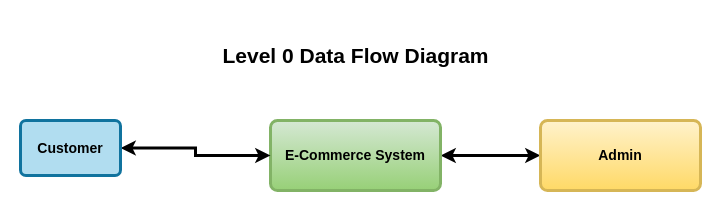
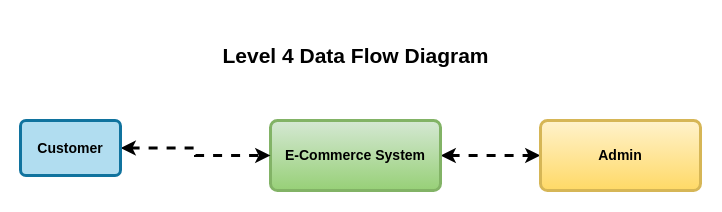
node "Level 0 Data Flow Diagram": label "Level 0 Data Flow Diagram" -> "Level 4 Data Flow Diagram"
edge "Customer" -- "E-Commerce System": style solid -> dashed
edge "E-Commerce System" -- "Admin": style solid -> dashed
